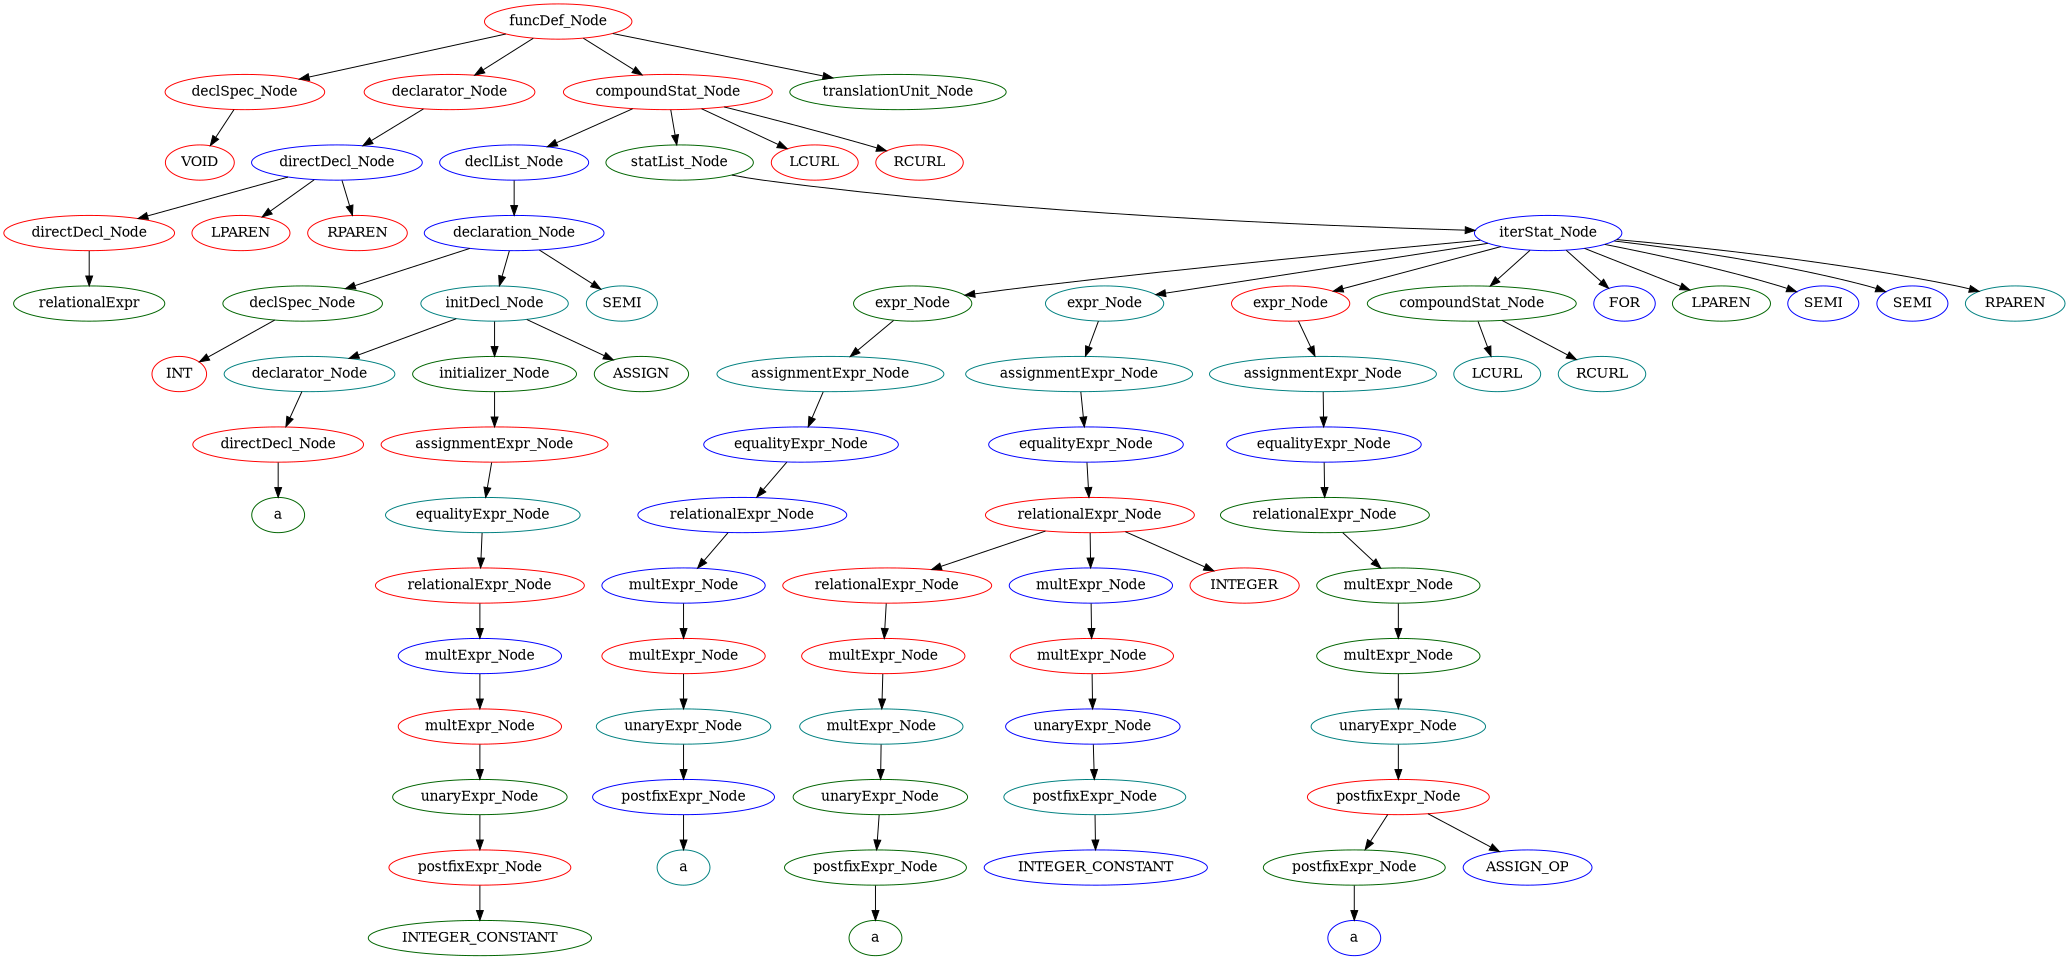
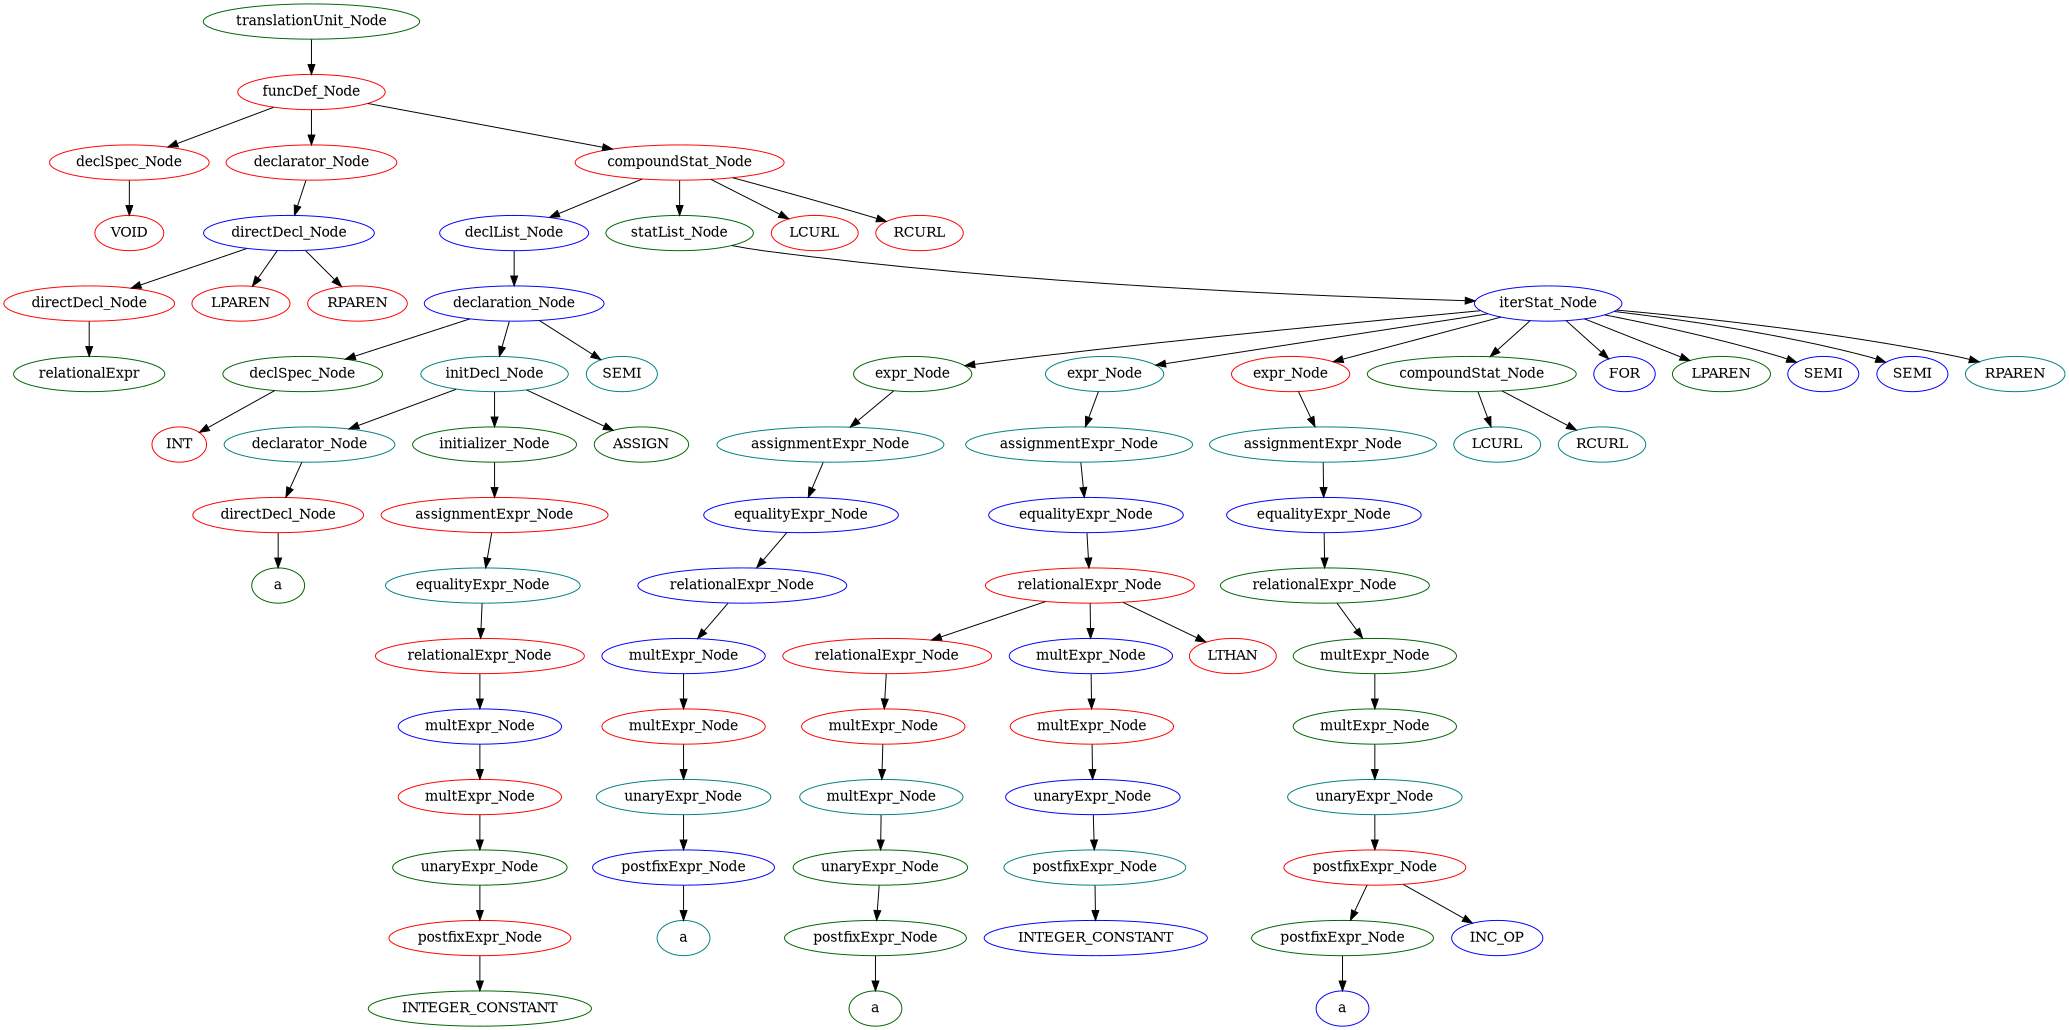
edge "funcDef_Node" -> "translationUnit_Node": reversed
node "INTEGER": label "INTEGER" -> "LTHAN"
node "ASSIGN_OP": label "ASSIGN_OP" -> "INC_OP"
